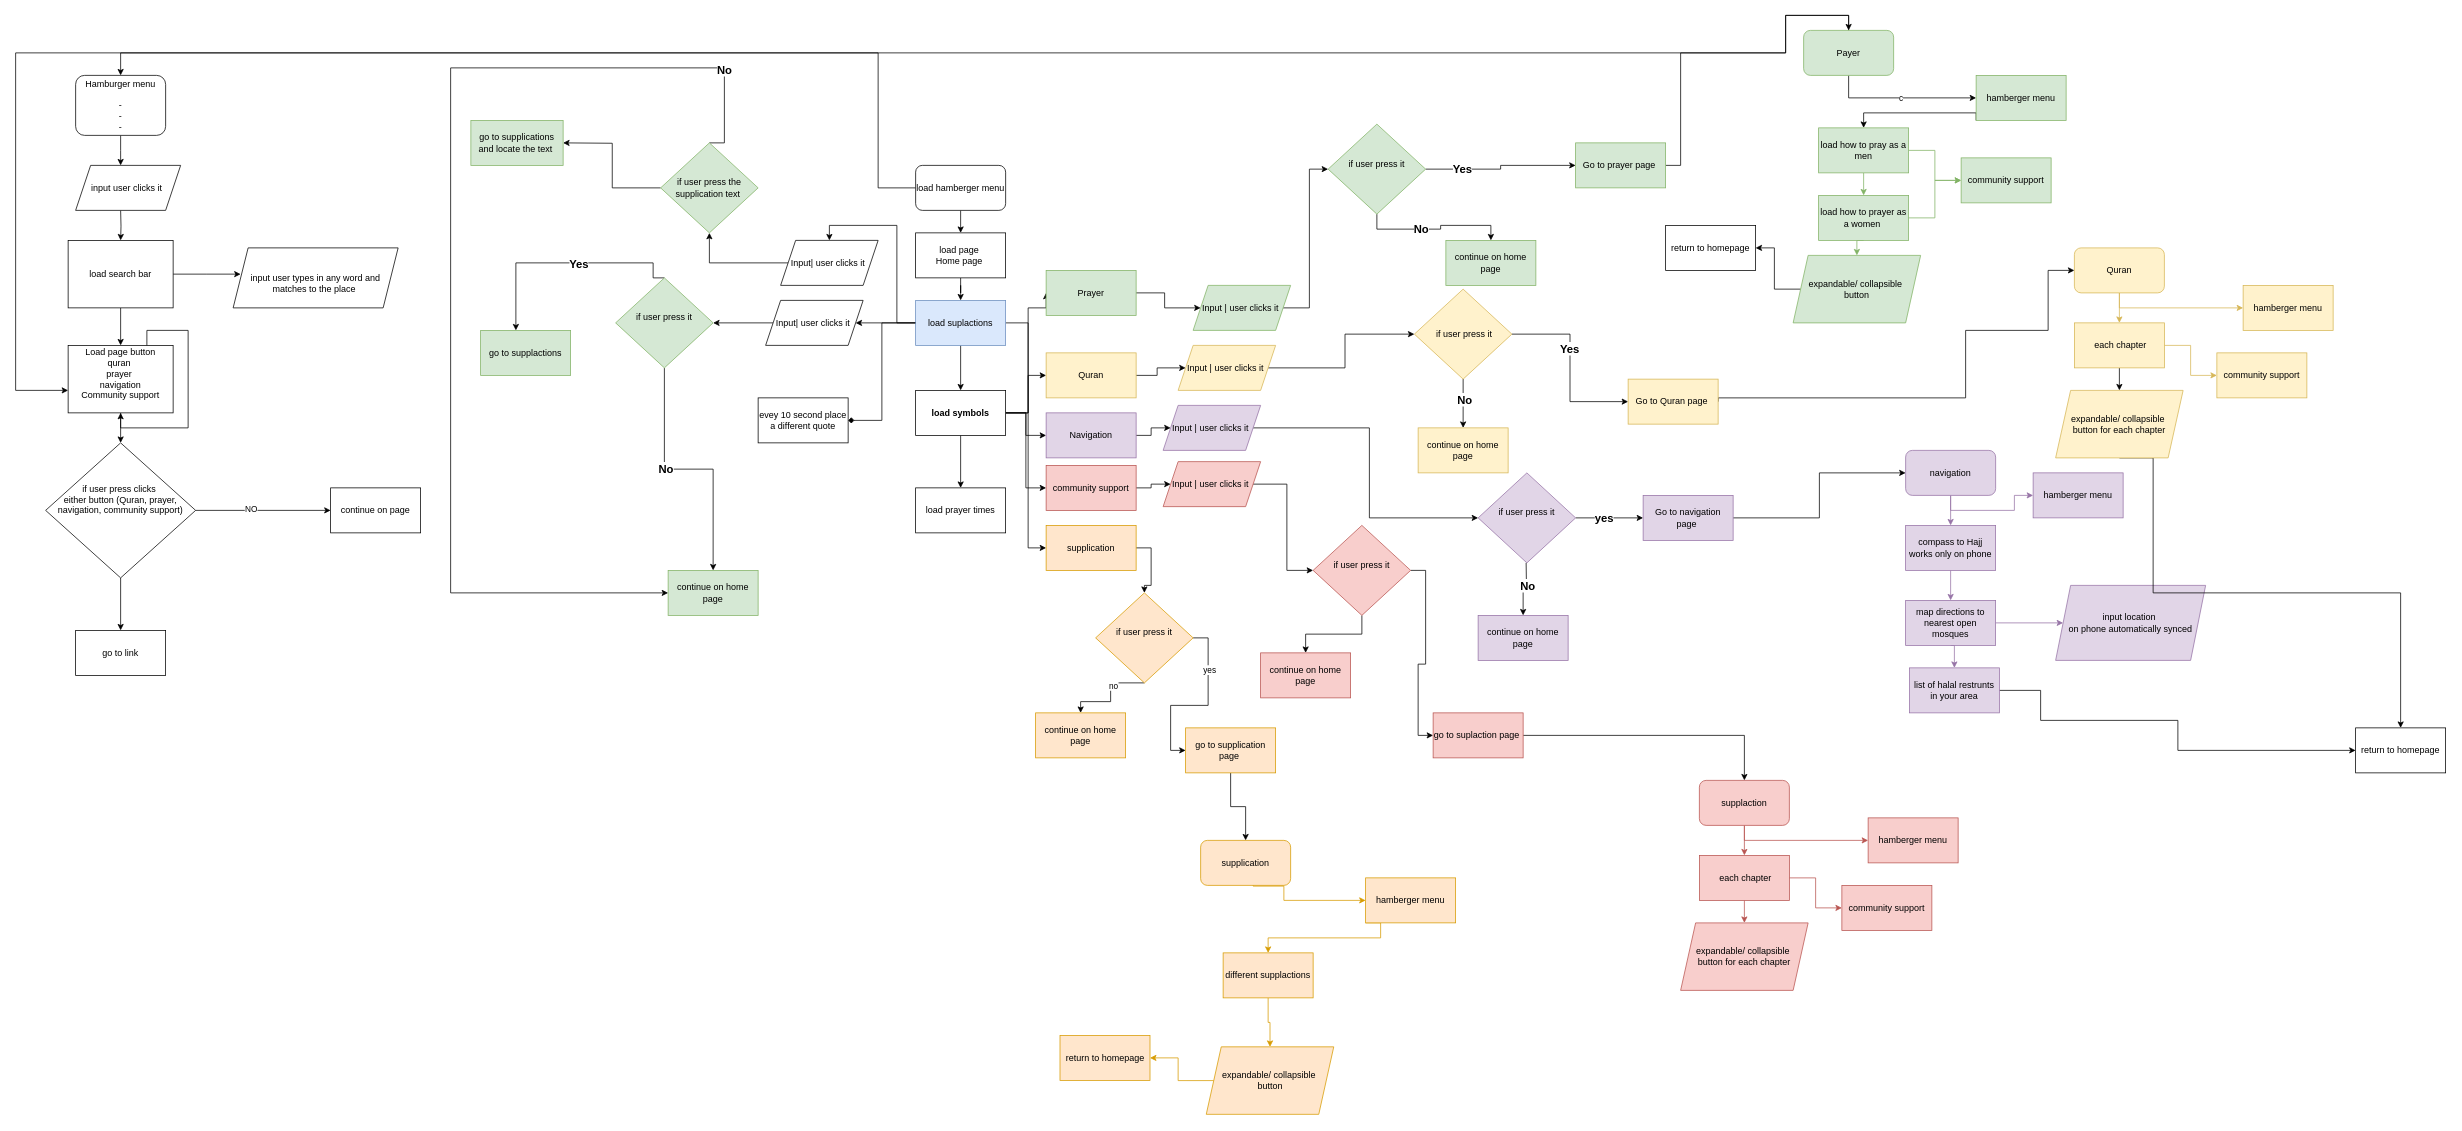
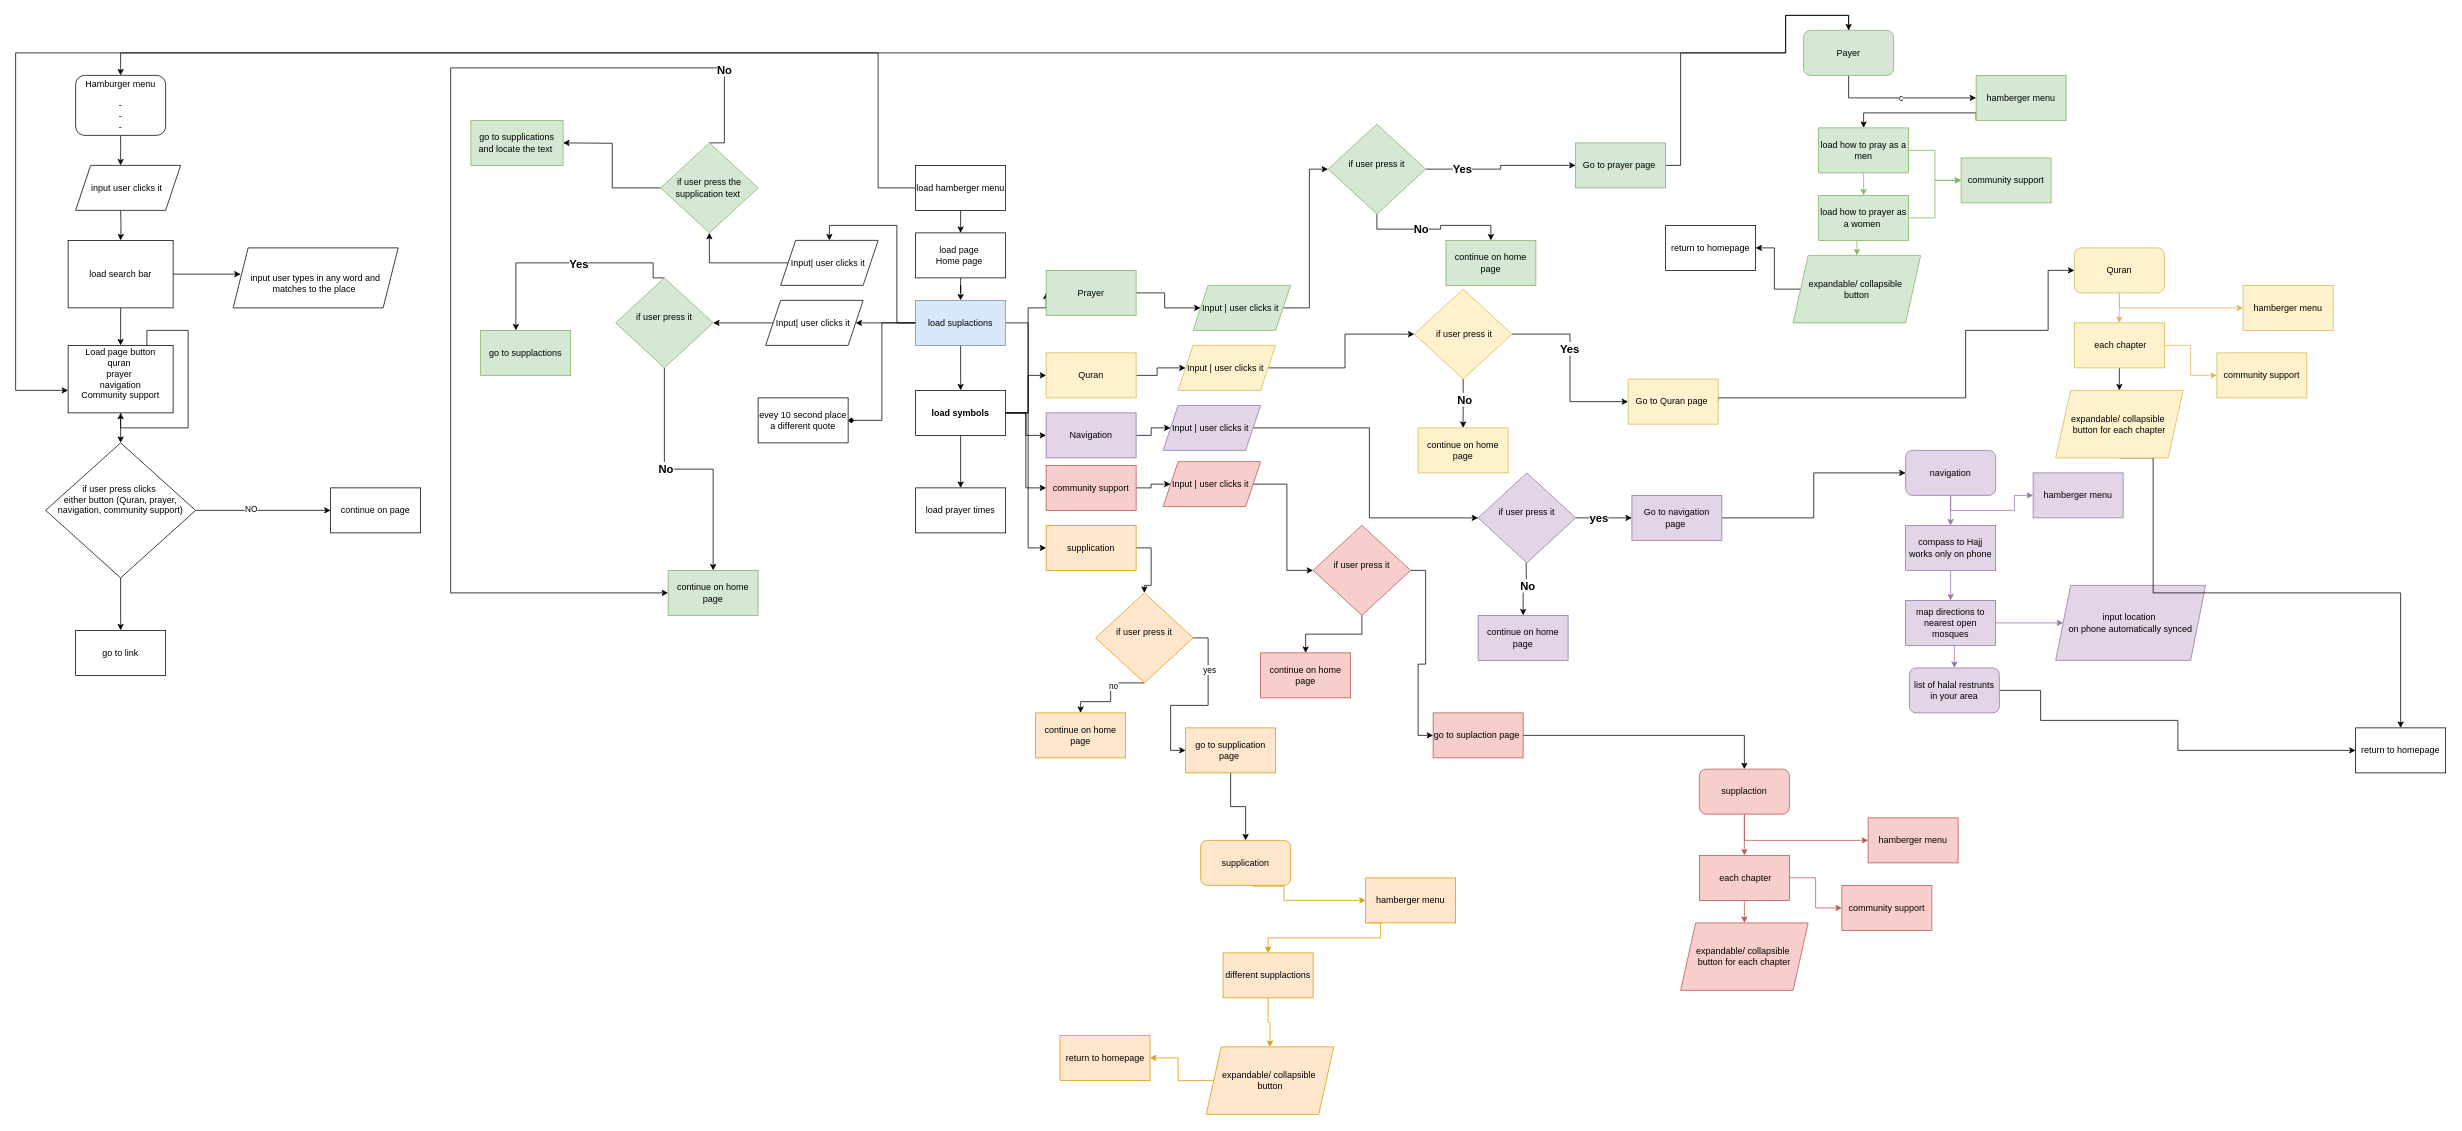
node "load hamberger menu": shape rounded rectangle -> rectangle
node "Go to navigation page": moved (1688, 518) -> (1677, 518)
node "list of halal restrunts in your area": shape rectangle -> rounded rectangle
node "supplaction": moved (1744, 803) -> (1744, 792)
